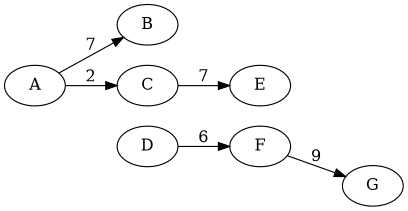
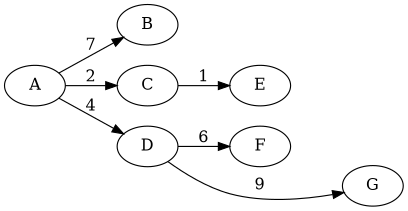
edge "C" -> "E": label "7" -> "1"
edge "A" -> "D": added, label "4"
edge "F" -> "G": now "D" -> "G"
